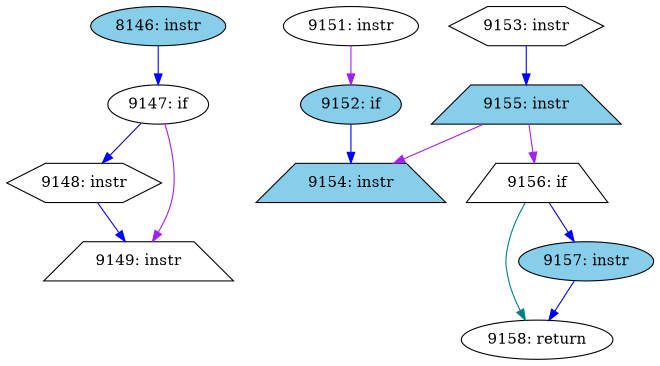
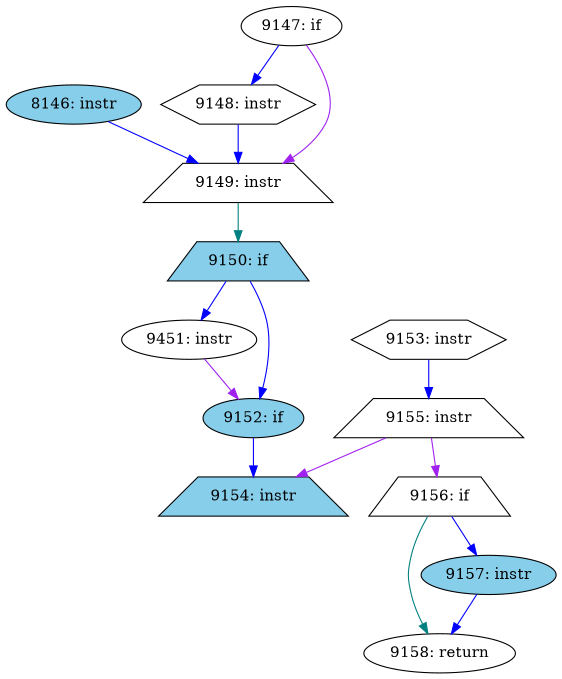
node "9151: instr": label "9151: instr" -> "9451: instr"
edge "8146: instr" -> "9147: if": now "8146: instr" -> "9149: instr"
node "9155: instr": fillcolor skyblue -> white
node "9150: if": added
